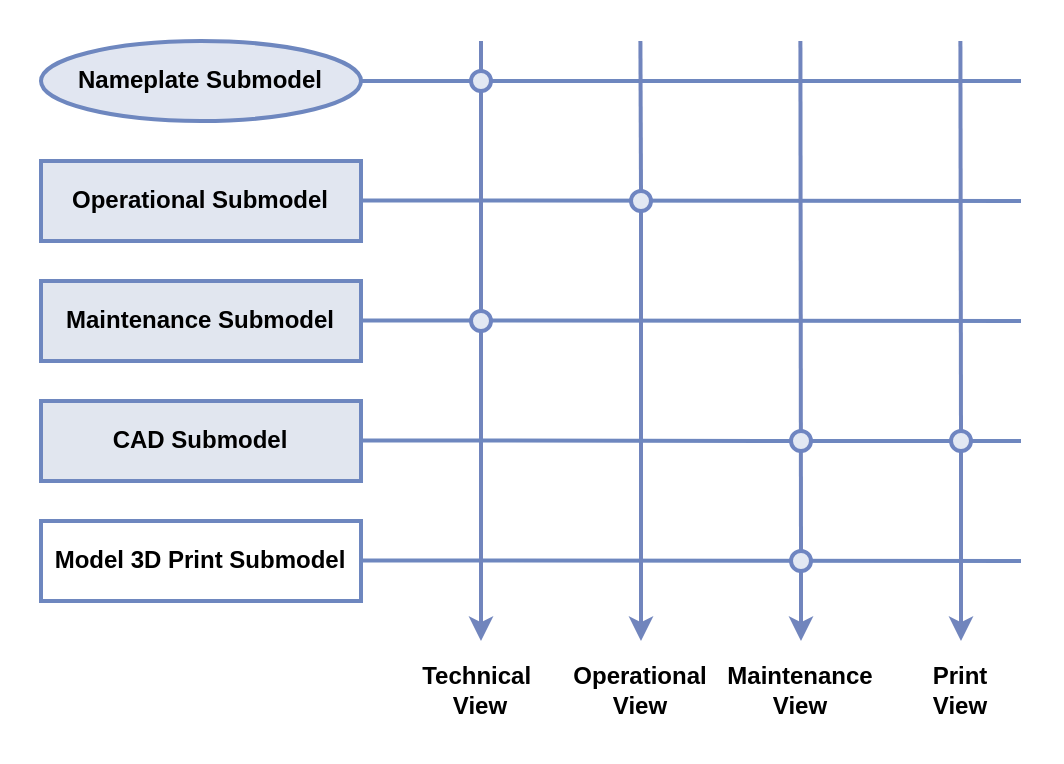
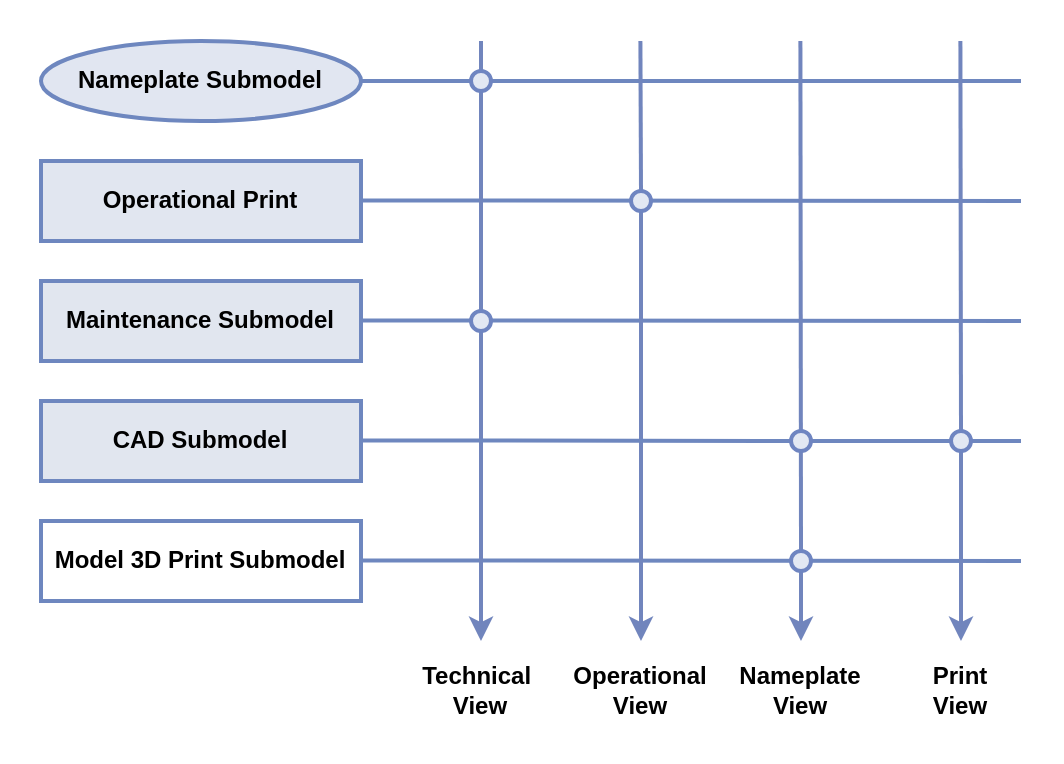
node "Operational Submodel": label "Operational Submodel" -> "Operational Print"
node "Maintenance View": label "Maintenance View" -> "Nameplate View"
